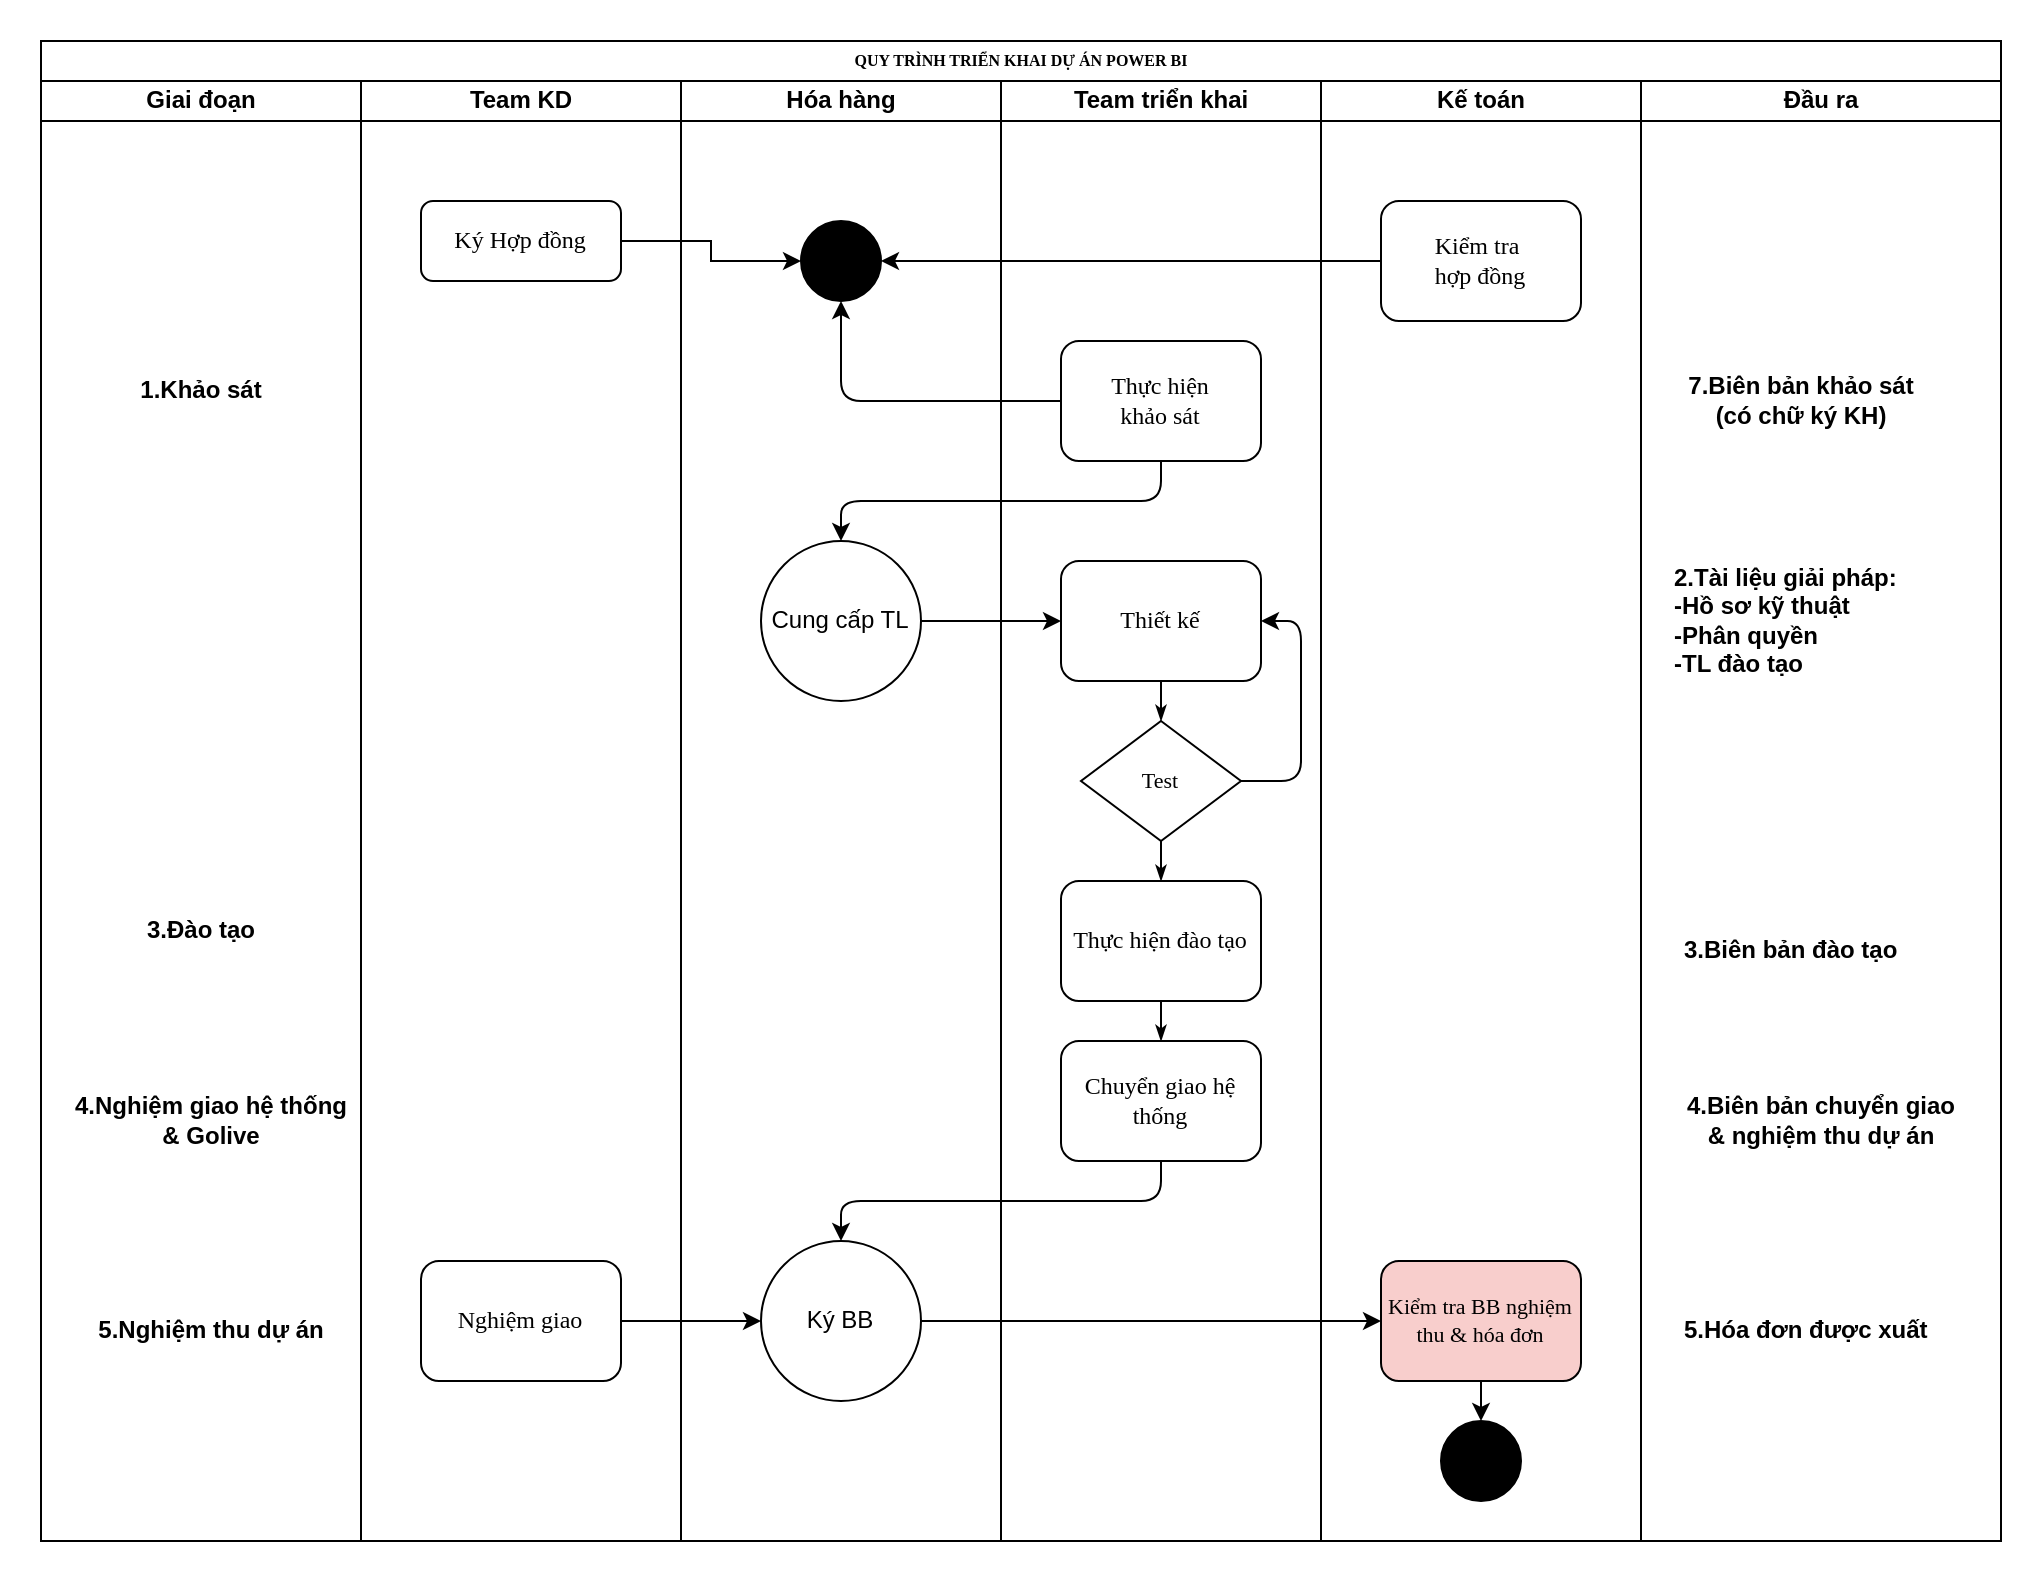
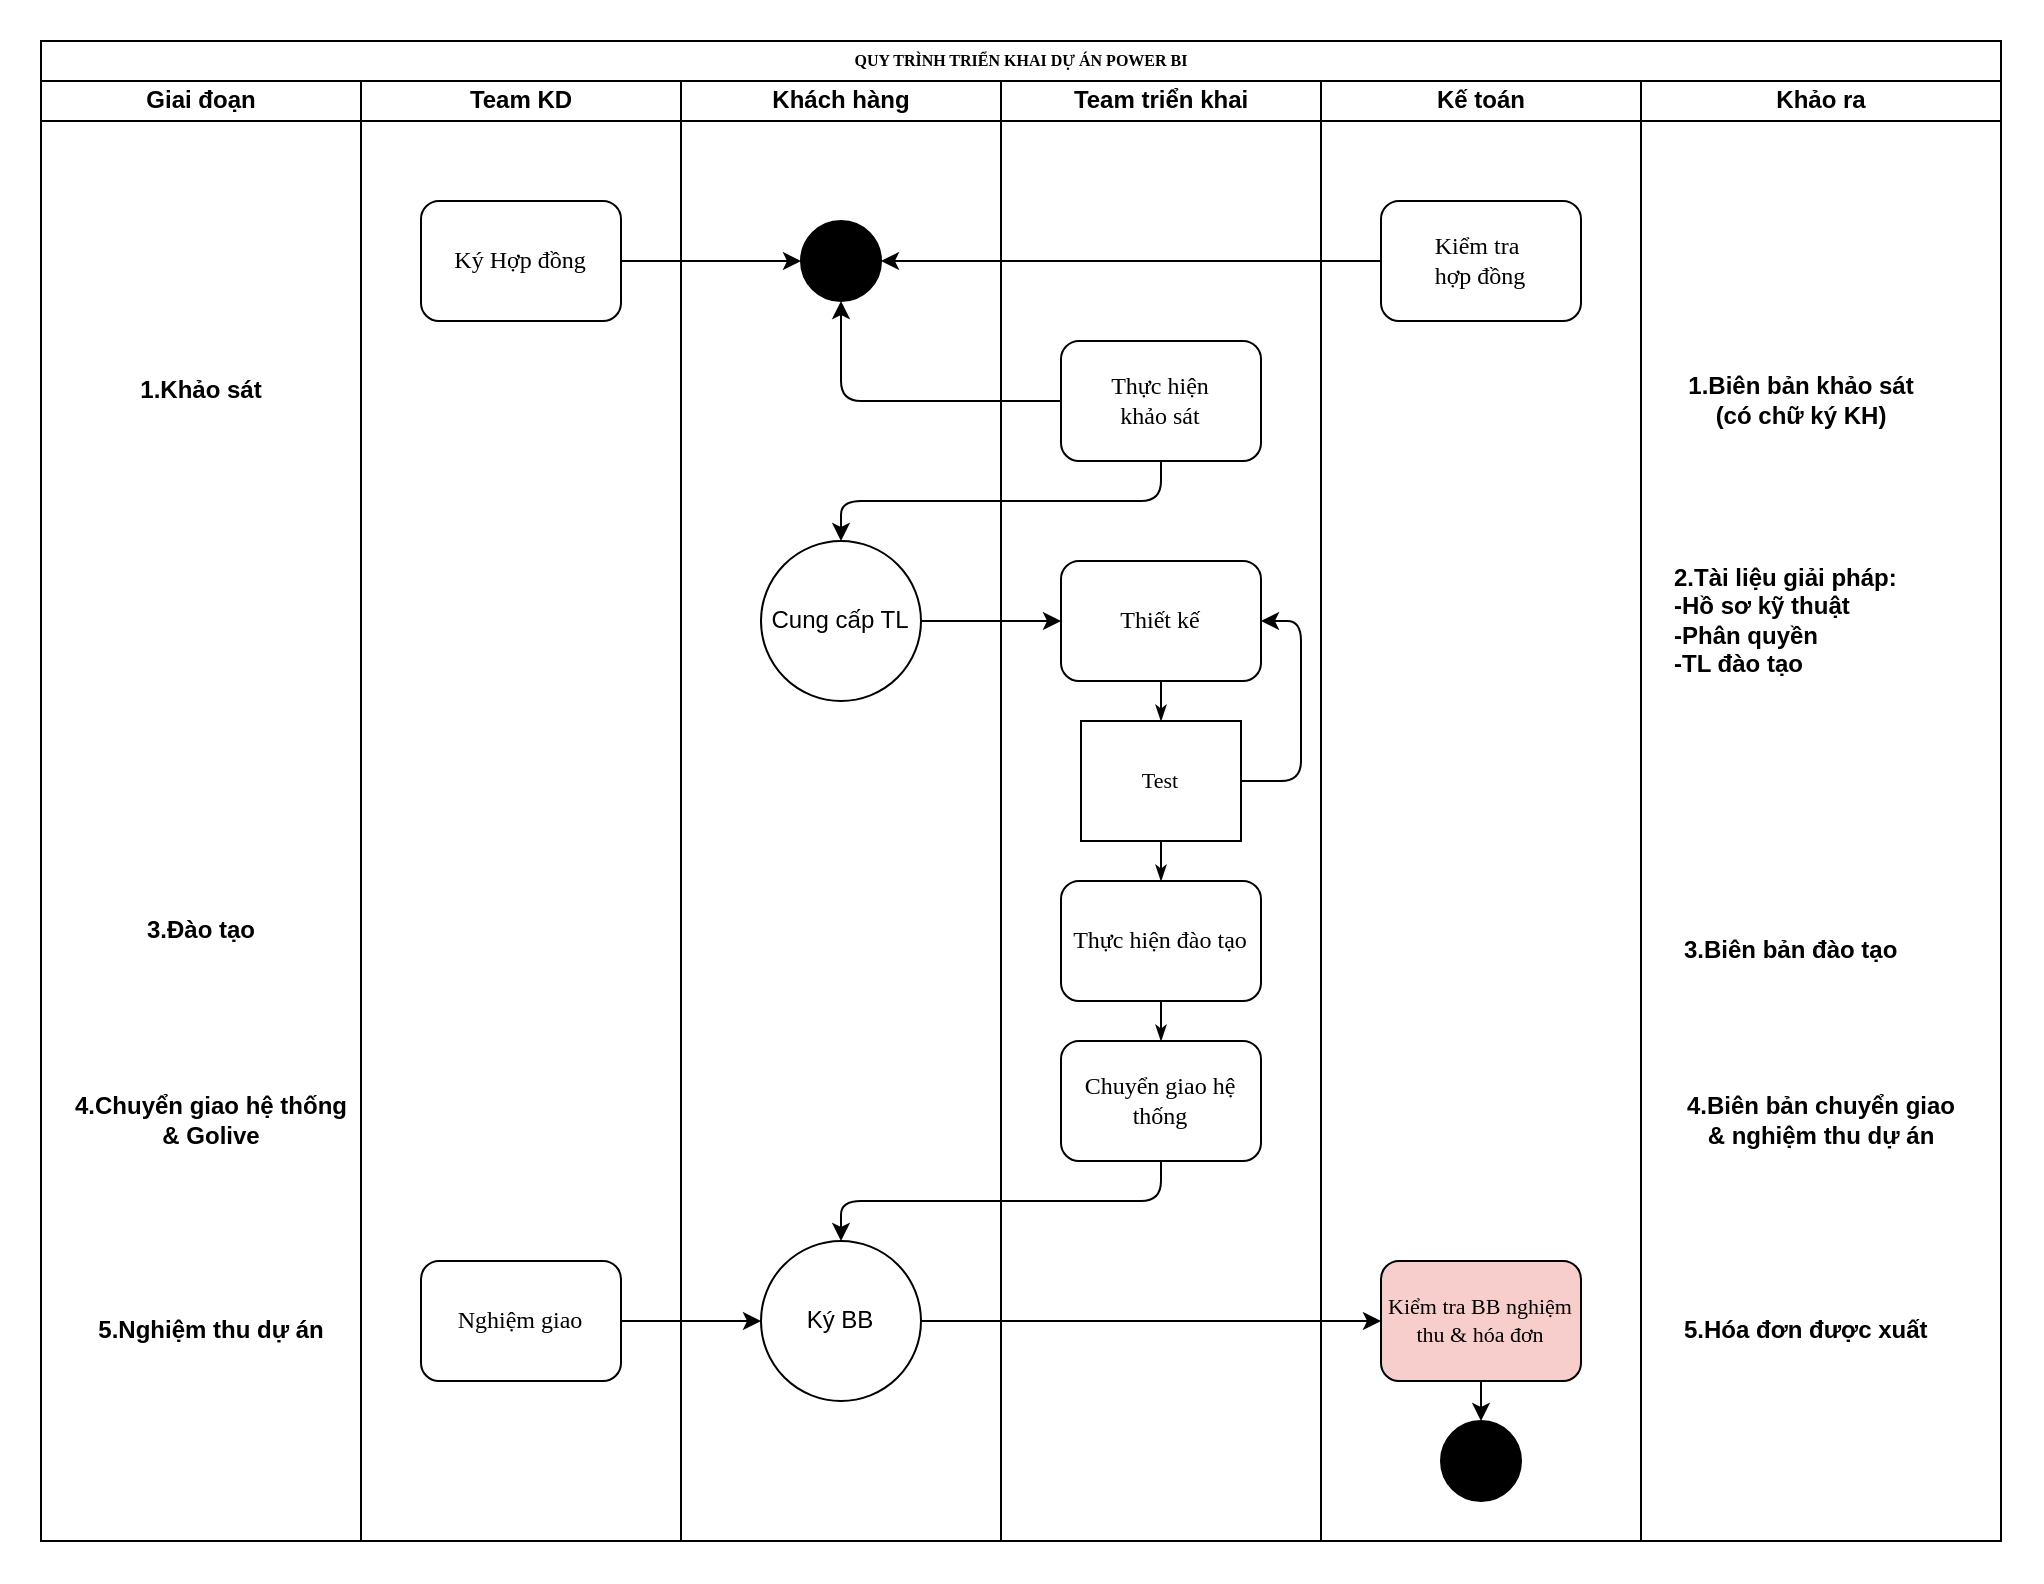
node "Hóa hàng": label "Hóa hàng" -> "Khách hàng"
node "Đầu ra": label "Đầu ra" -> "Khảo ra"
node "Ký Hợp đồng": size 200x80 -> 200x120
node "7.Biên bản khảo sát (có chữ ký KH)": label "7.Biên bản khảo sát (có chữ ký KH)" -> "1.Biên bản khảo sát (có chữ ký KH)"
node "Test": shape diamond -> rectangle
node "4.Nghiệm giao hệ thống & Golive": label "4.Nghiệm giao hệ thống & Golive" -> "4.Chuyển giao hệ thống & Golive"
